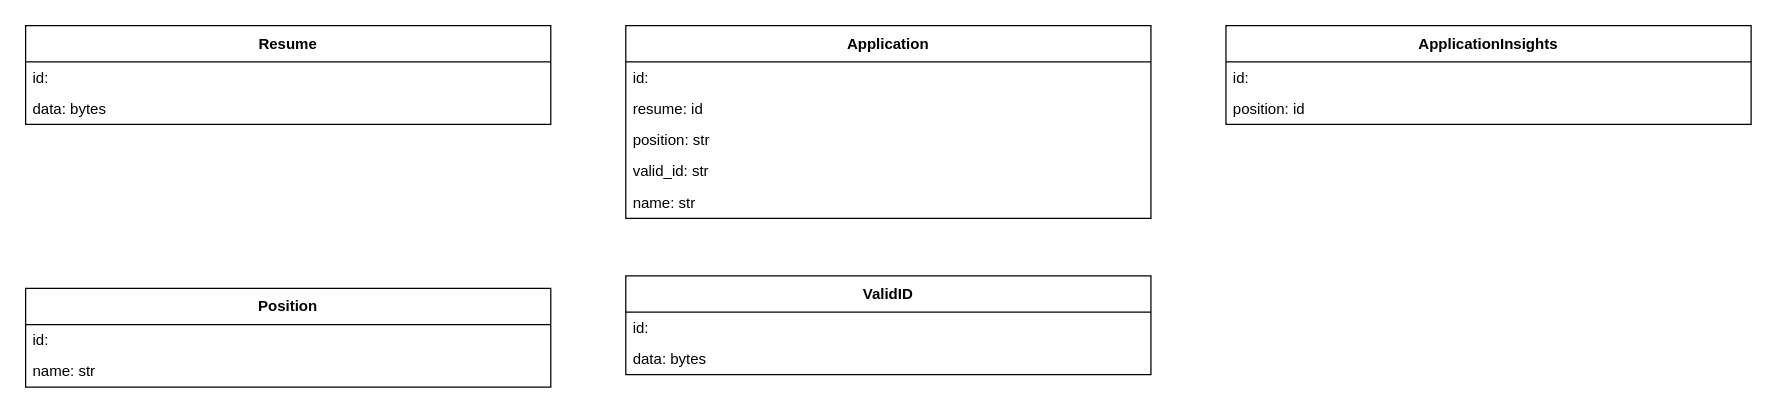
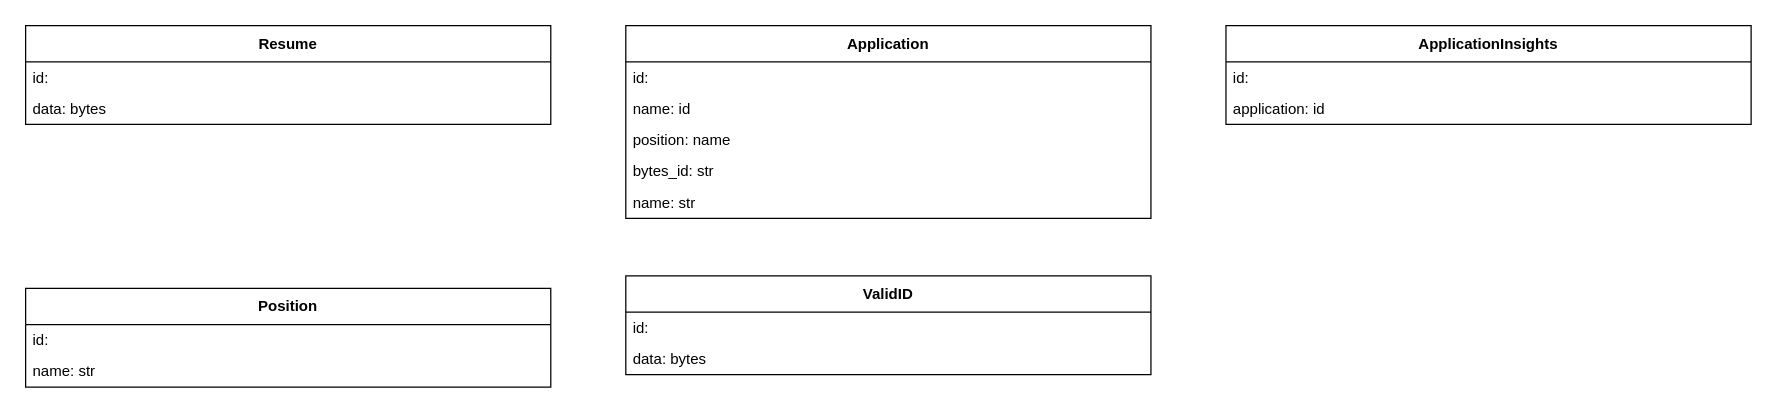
node "resume: id": label "resume: id" -> "name: id"
node "position: id": label "position: id" -> "application: id"
node "position: str": label "position: str" -> "position: name"
node "valid_id: str": label "valid_id: str" -> "bytes_id: str"
